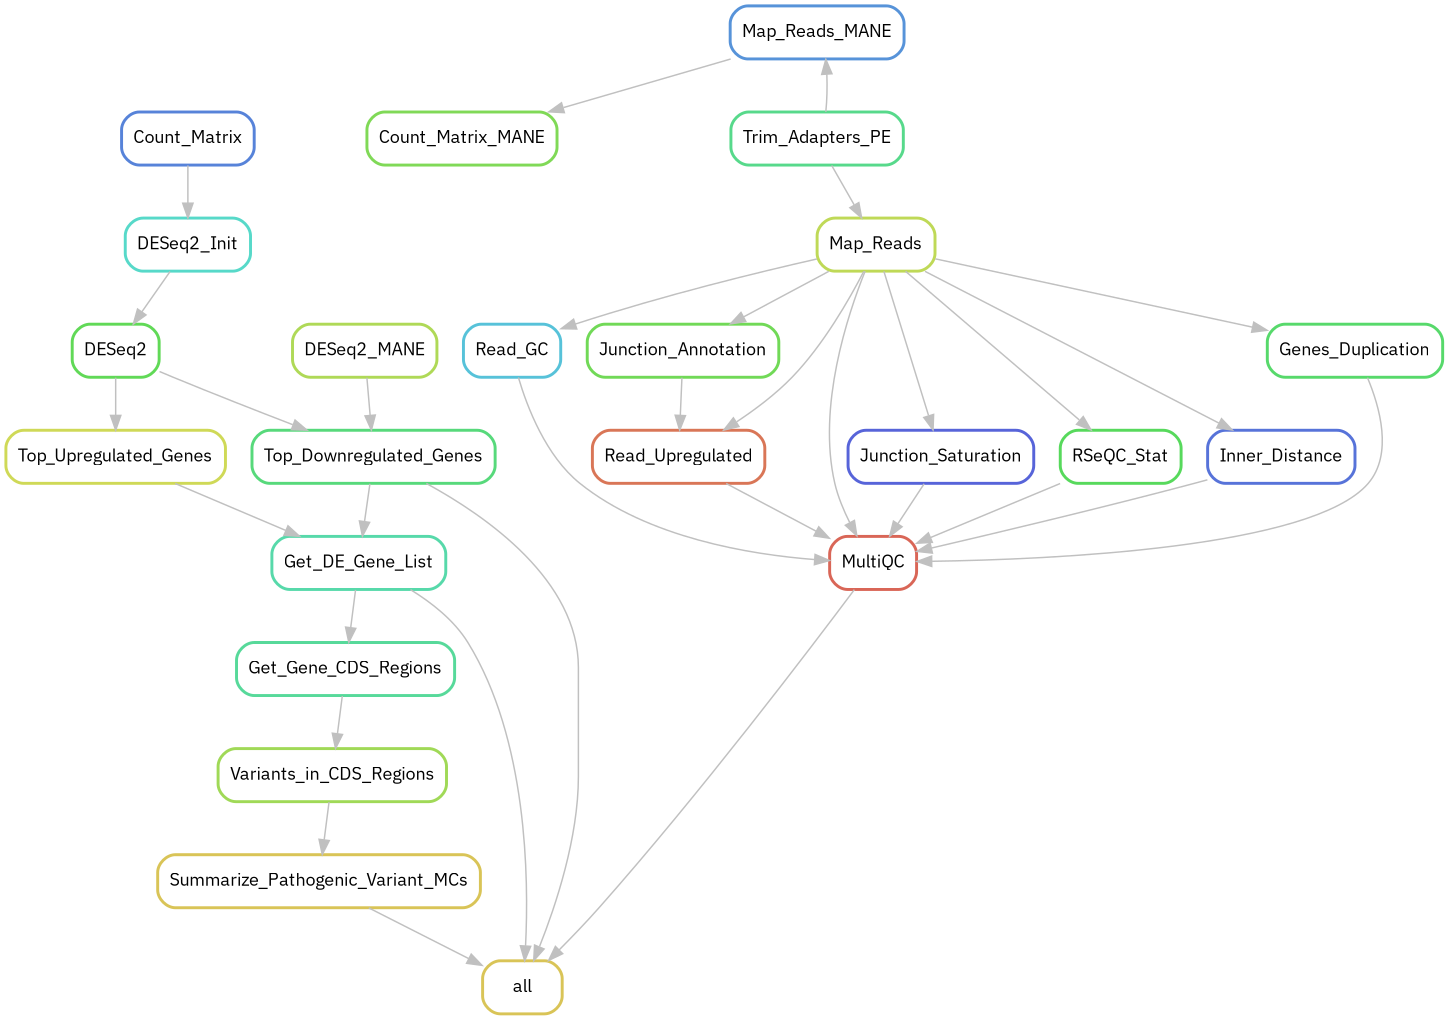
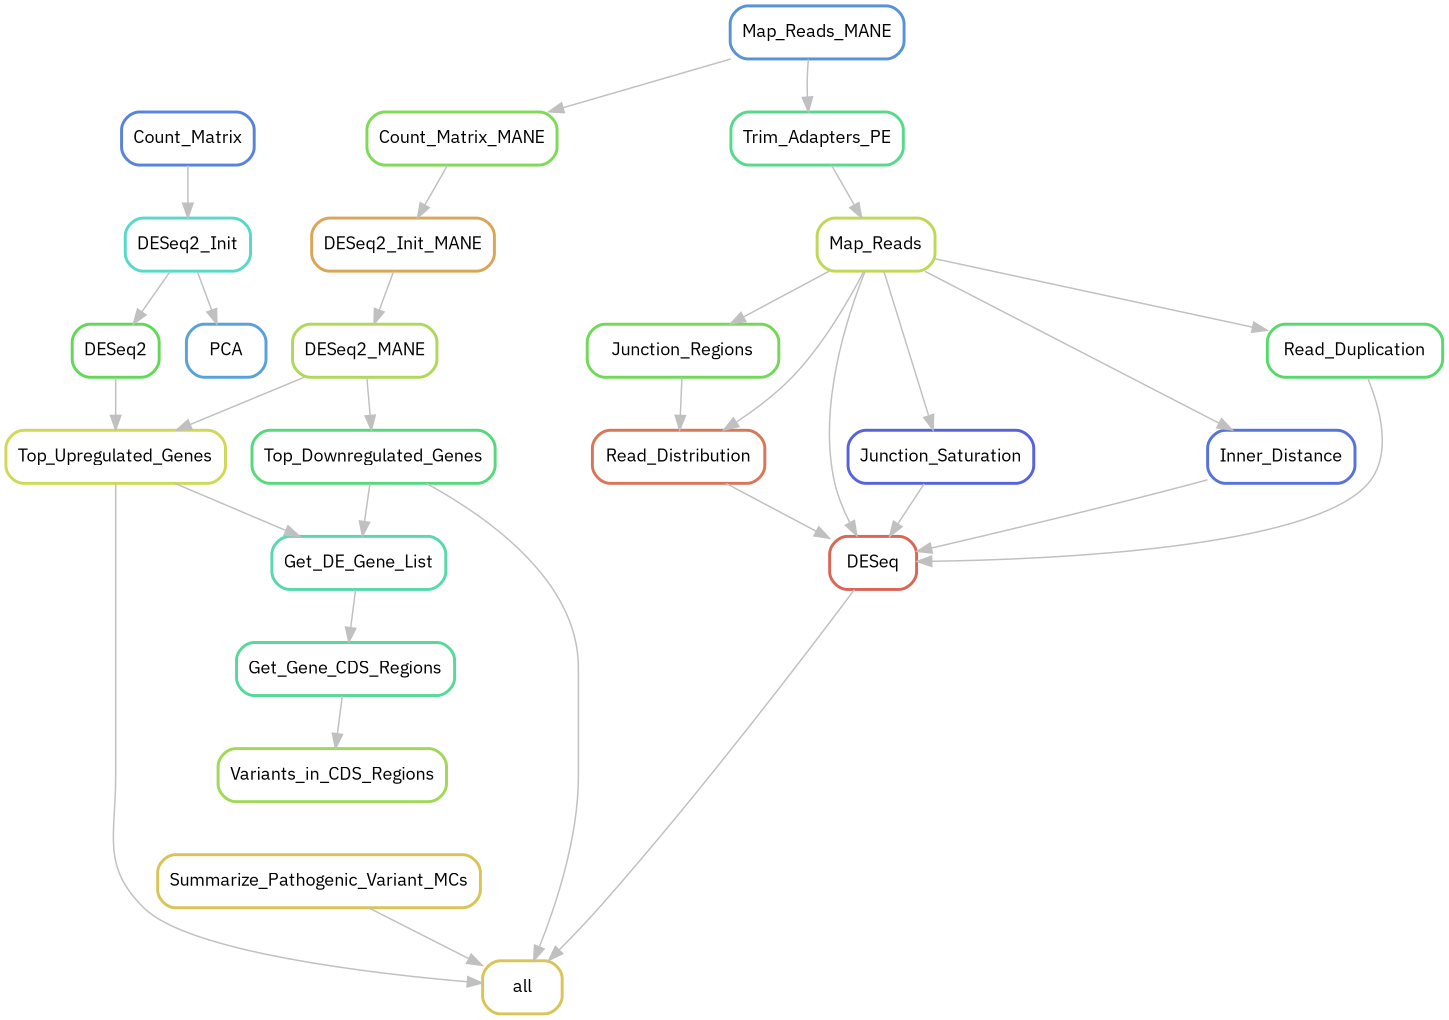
edge "Trim_Adapters_PE" -> "Map_Reads_MANE": reversed
node "DESeq2_Init_MANE": added
node "PCA": added
node "Read_GC": removed
node "Junction_Annotation": label "Junction_Annotation" -> "Junction_Regions"
node "Genes_Duplication": label "Genes_Duplication" -> "Read_Duplication"
edge "DESeq2" -> "Top_Downregulated_Genes": removed
edge "DESeq2_MANE" -> "Top_Upregulated_Genes": added
node "Read_Upregulated": label "Read_Upregulated" -> "Read_Distribution"
node "RSeQC_Stat": removed
node "MultiQC": label "MultiQC" -> "DESeq"
edge "Get_DE_Gene_List" -> "all": now "Top_Upregulated_Genes" -> "all"
edge "Variants_in_CDS_Regions" -> "Summarize_Pathogenic_Variant_MCs": removed
